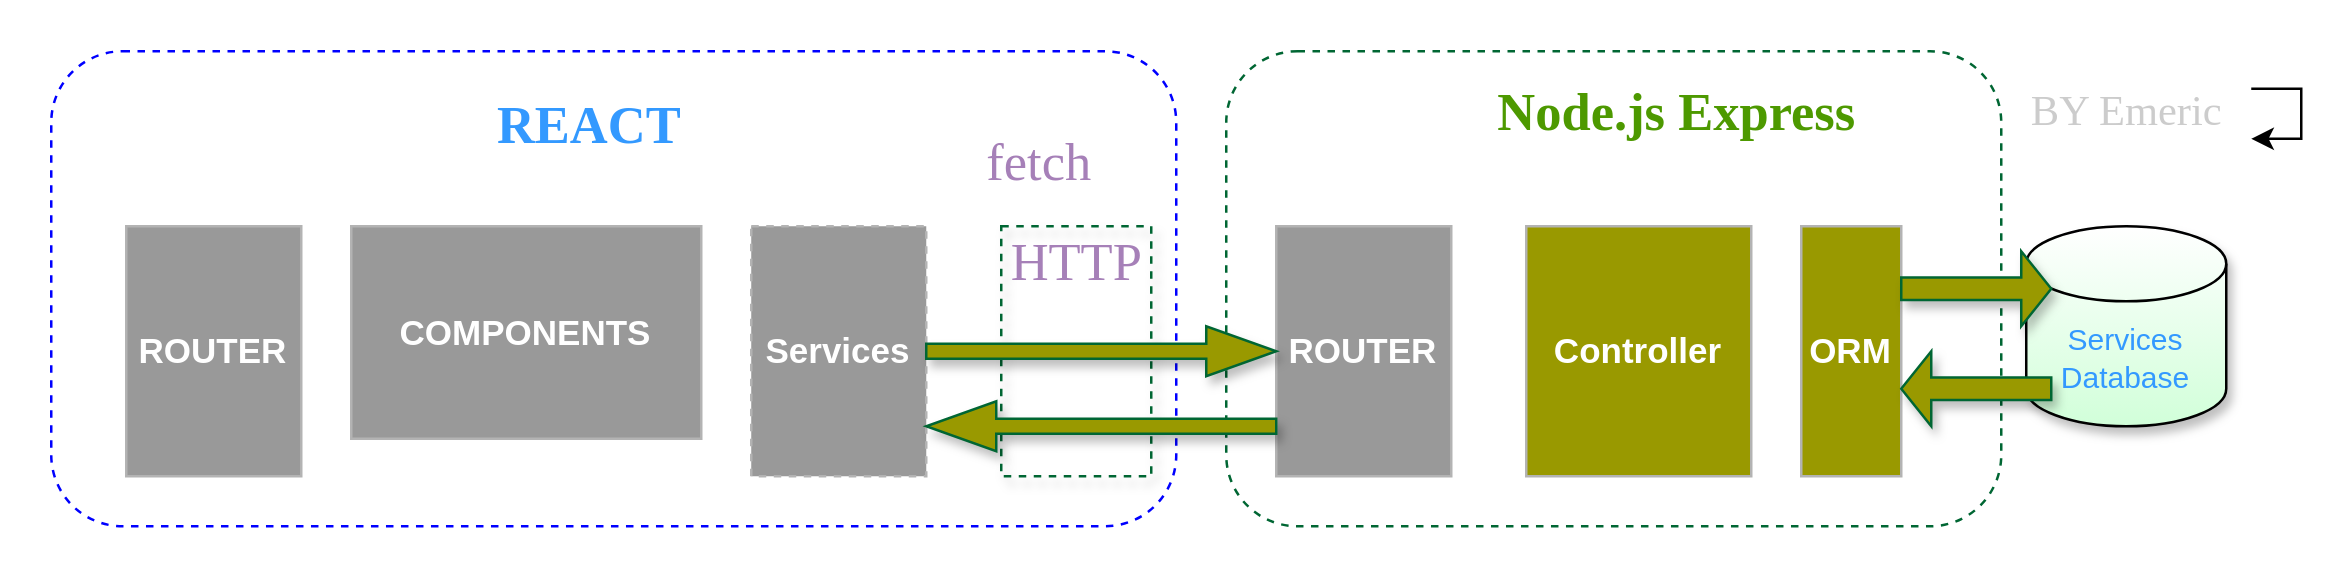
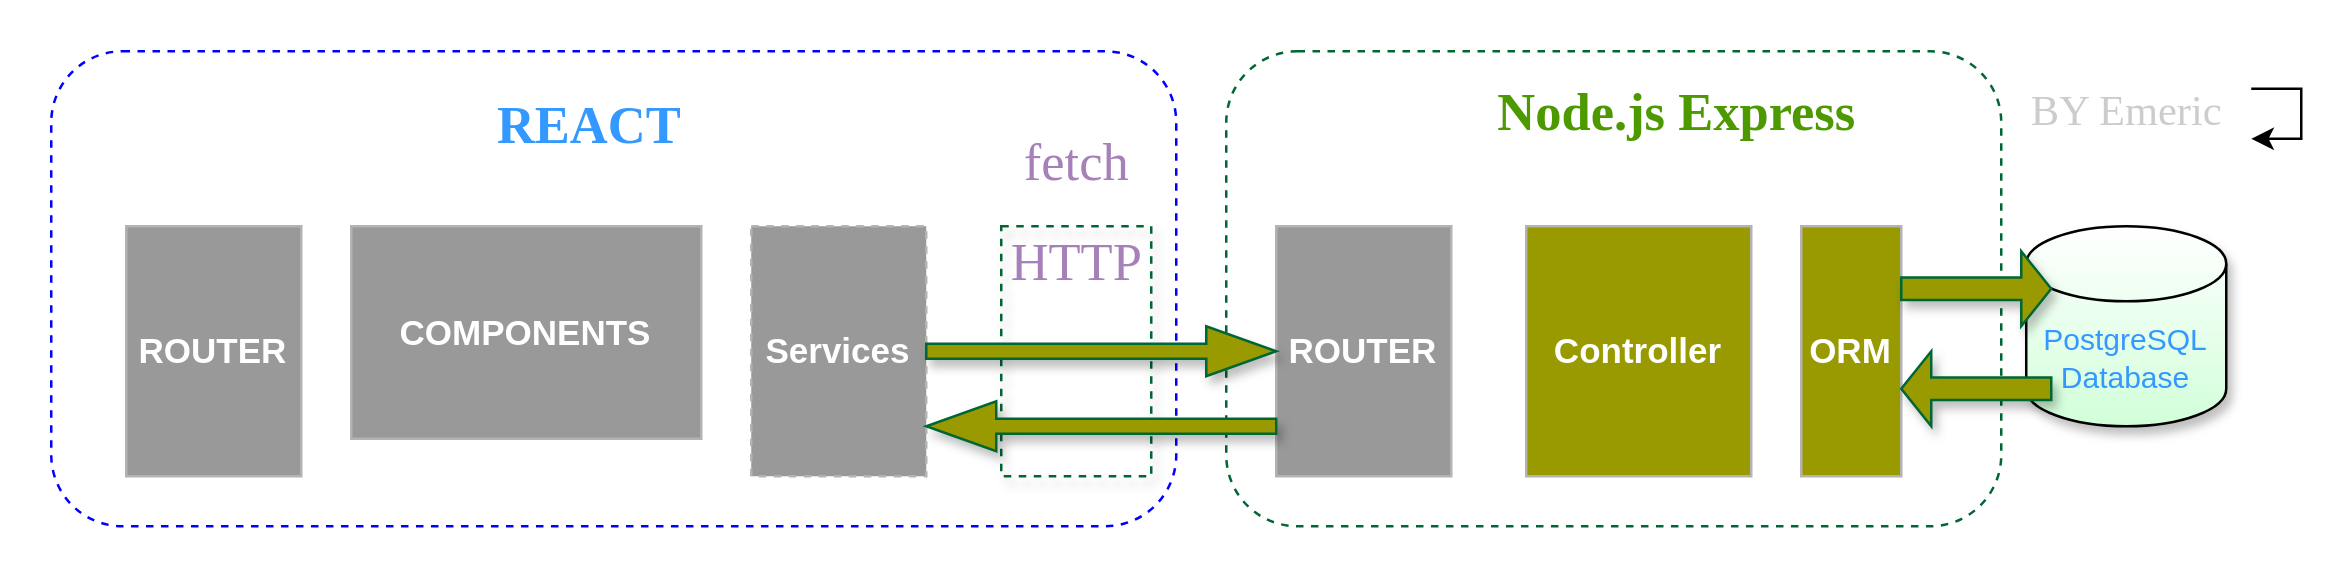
node "fetch": moved (1039, 164) -> (1076, 164)
node "Services Database": label "Services Database" -> "PostgreSQL Database"
